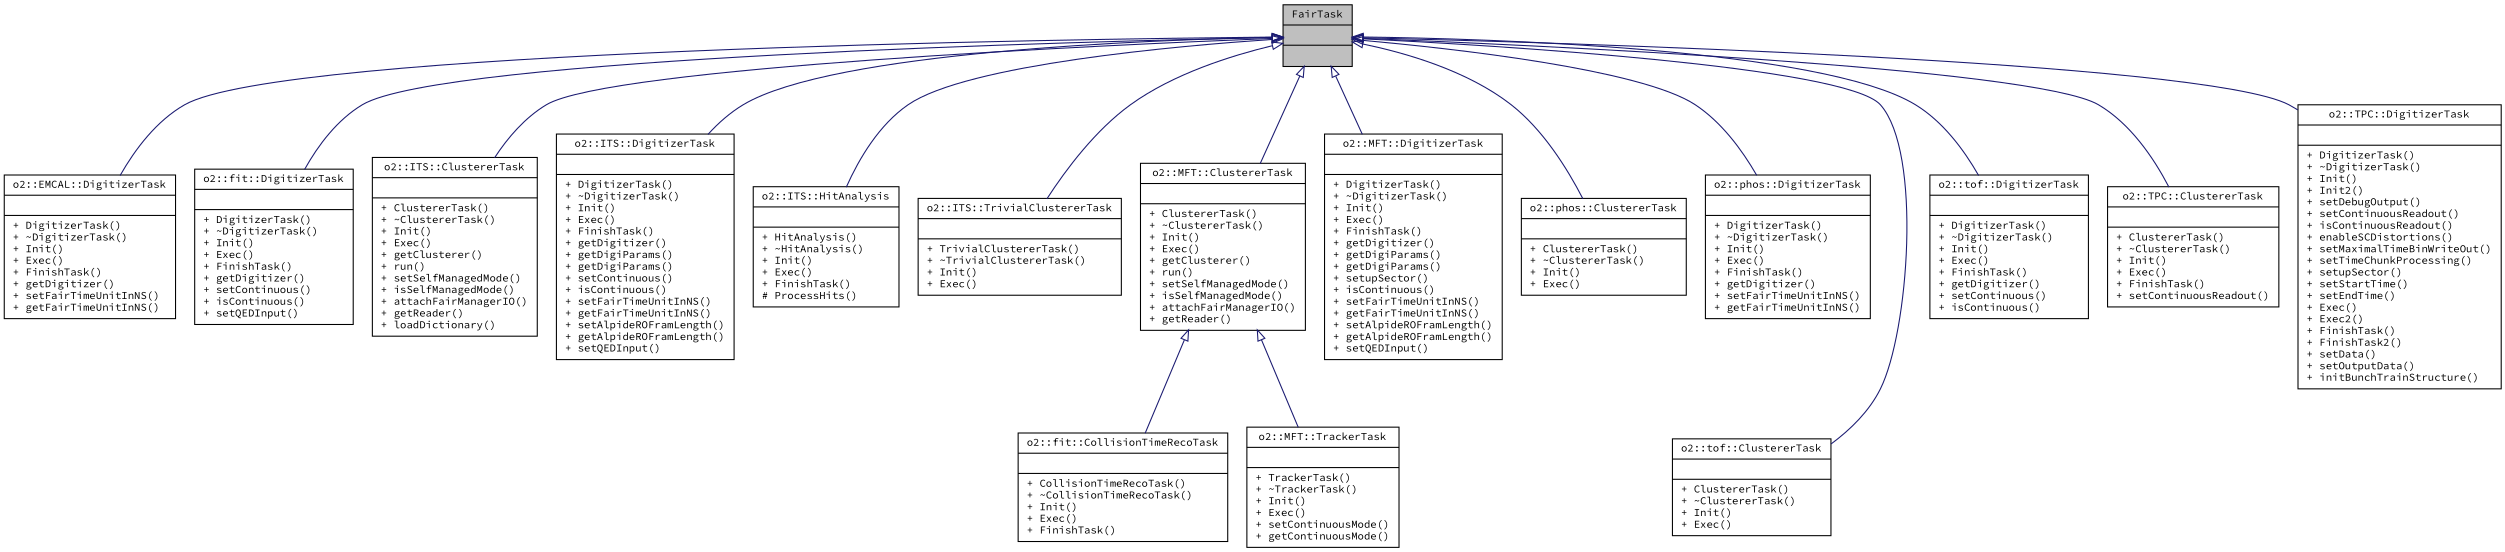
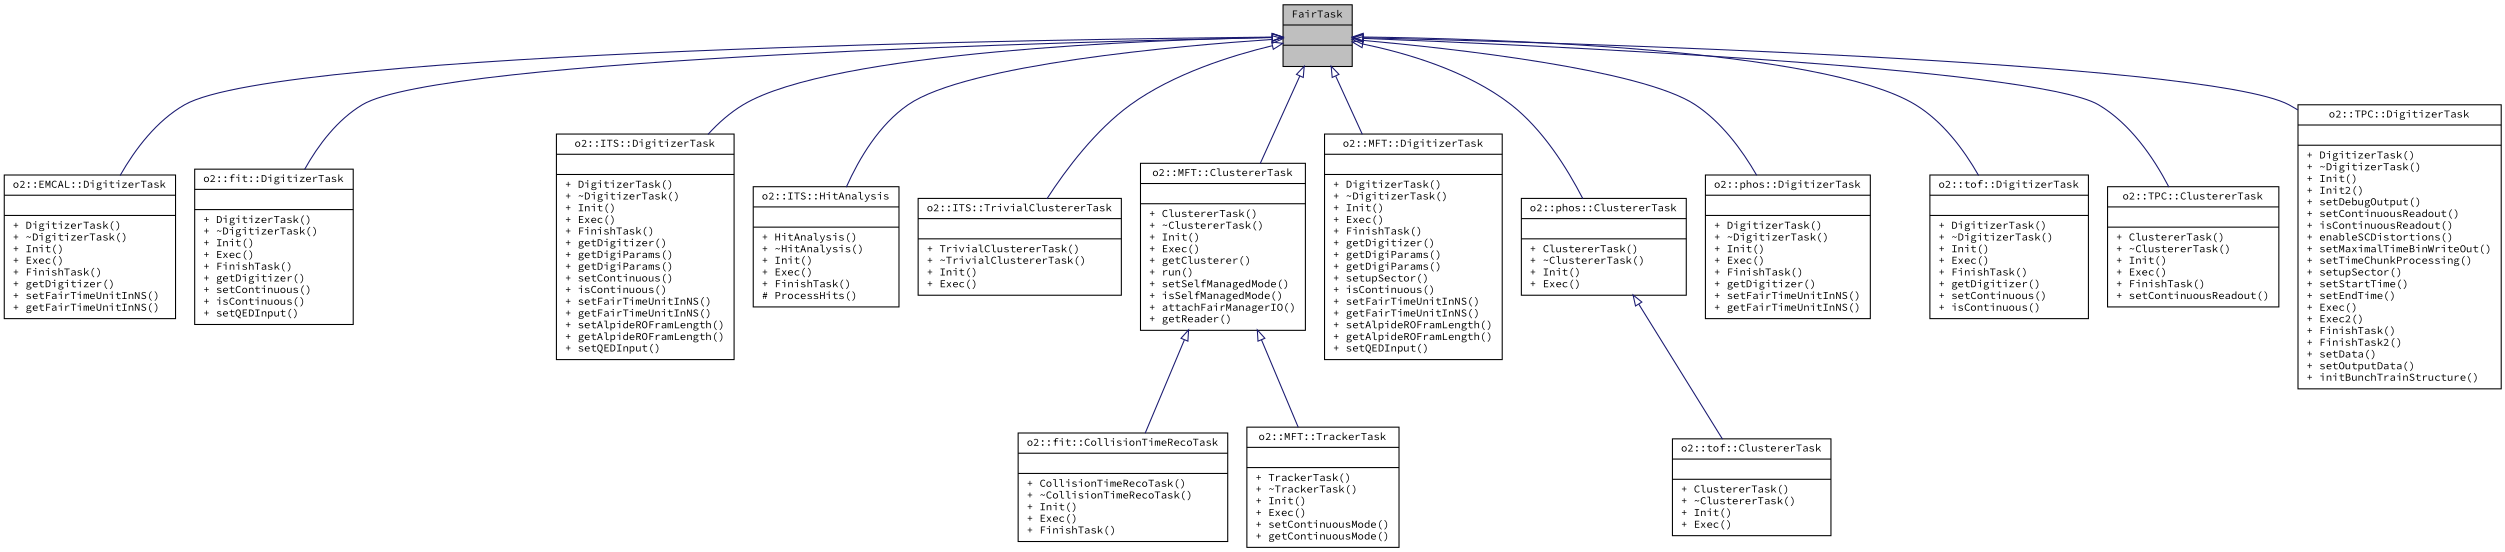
edge "o2::tof::ClustererTask" -> "FairTask": now "o2::tof::ClustererTask" -> "o2::phos::ClustererTask"
node "o2::ITS::ClustererTask": removed
